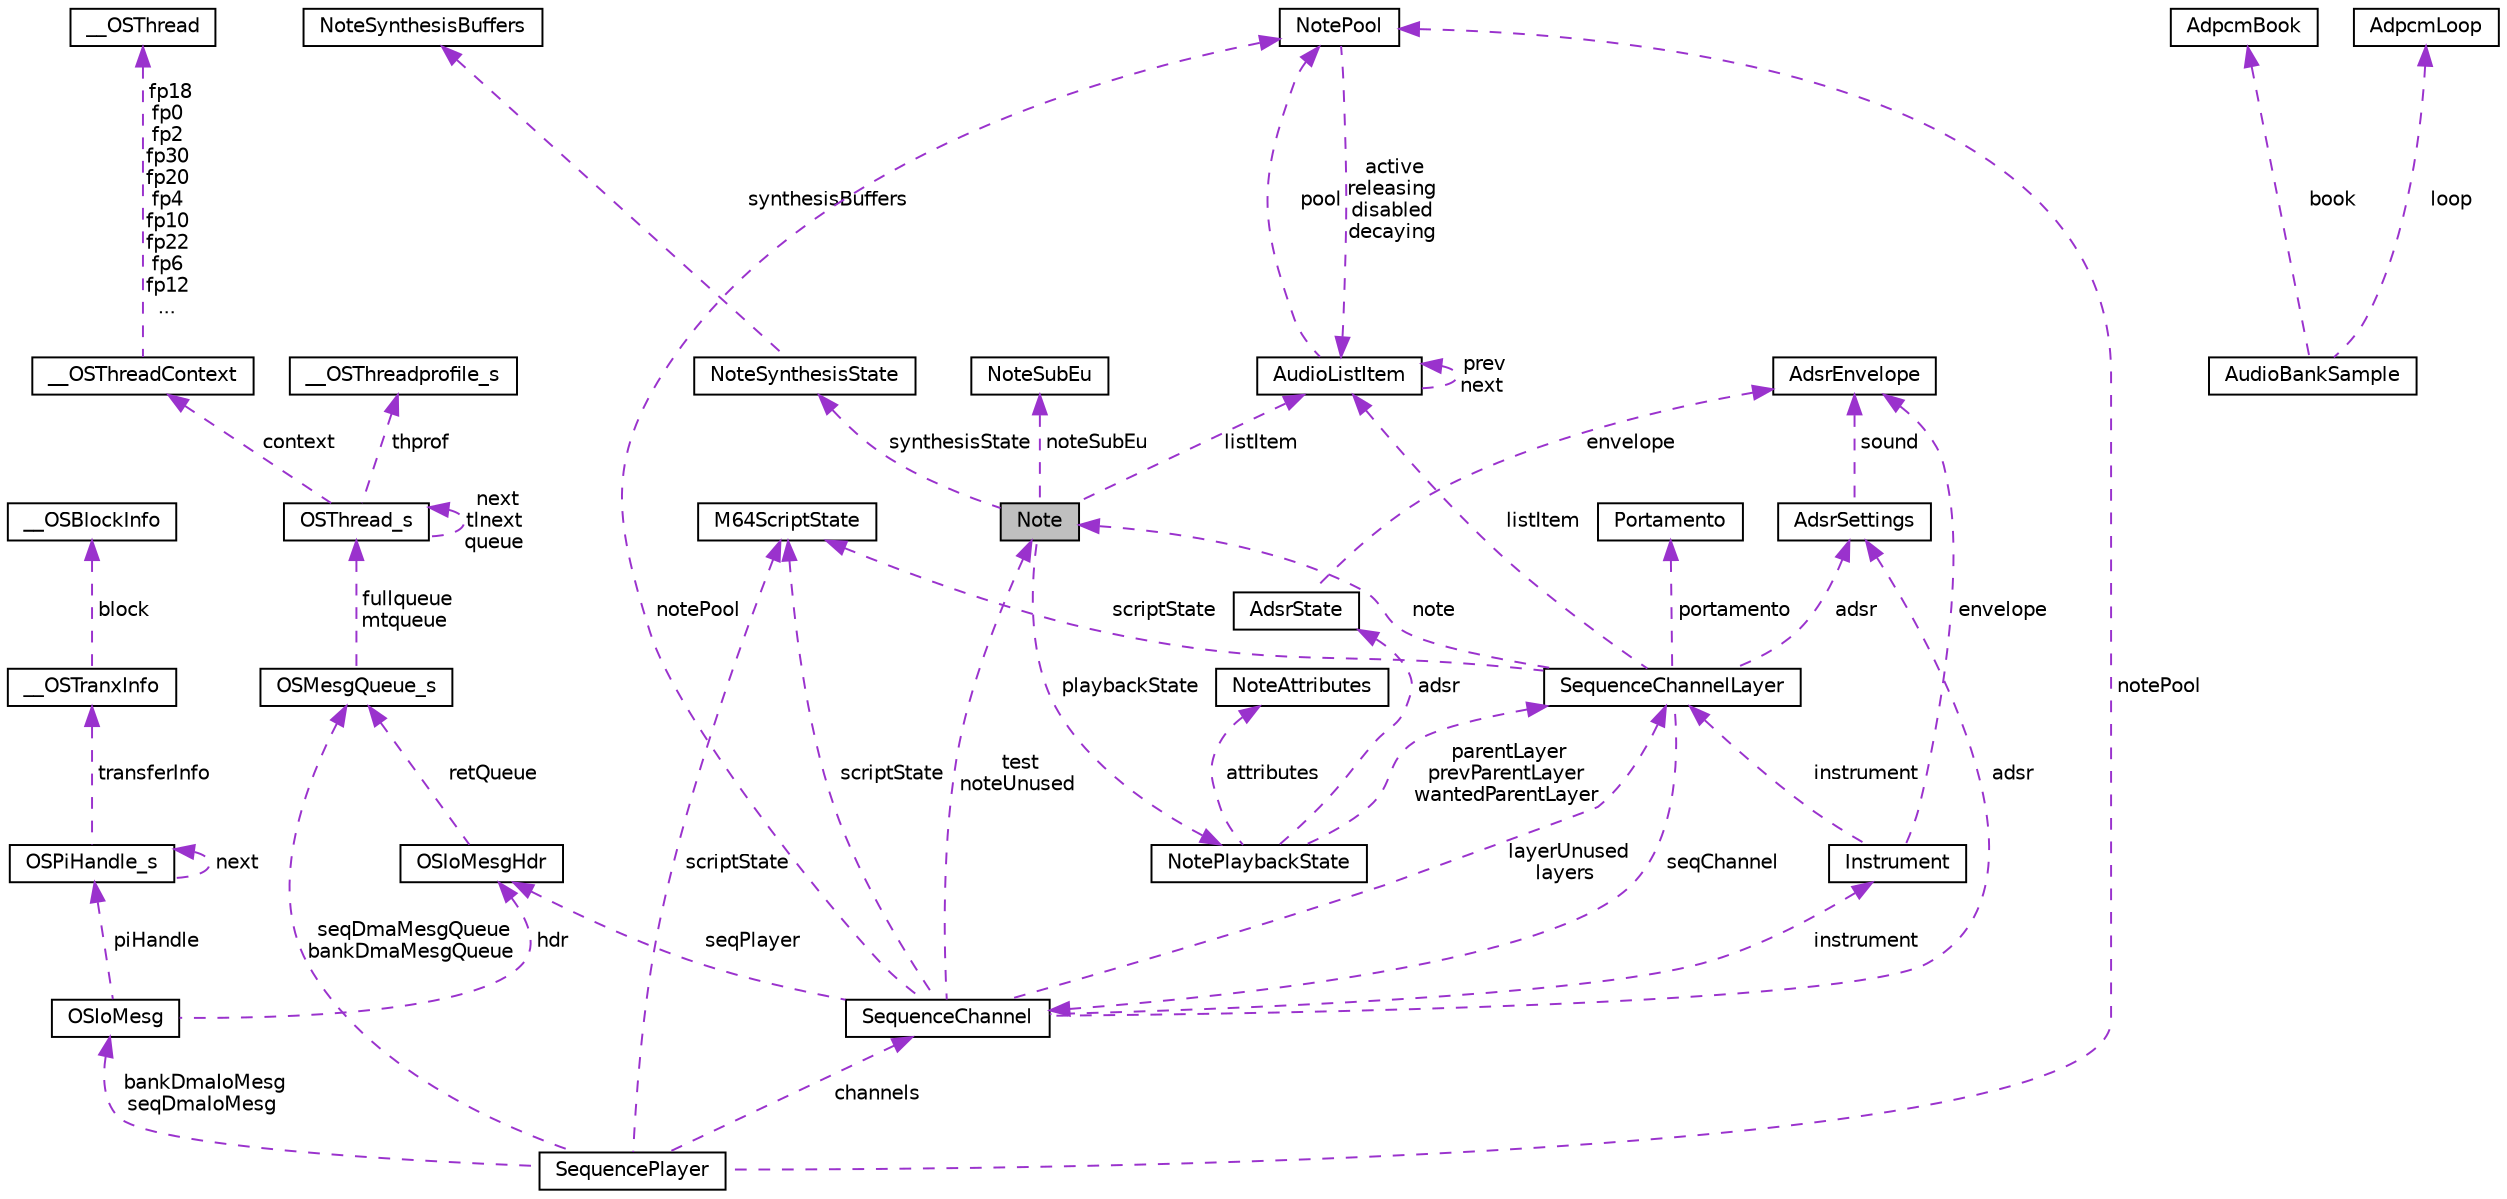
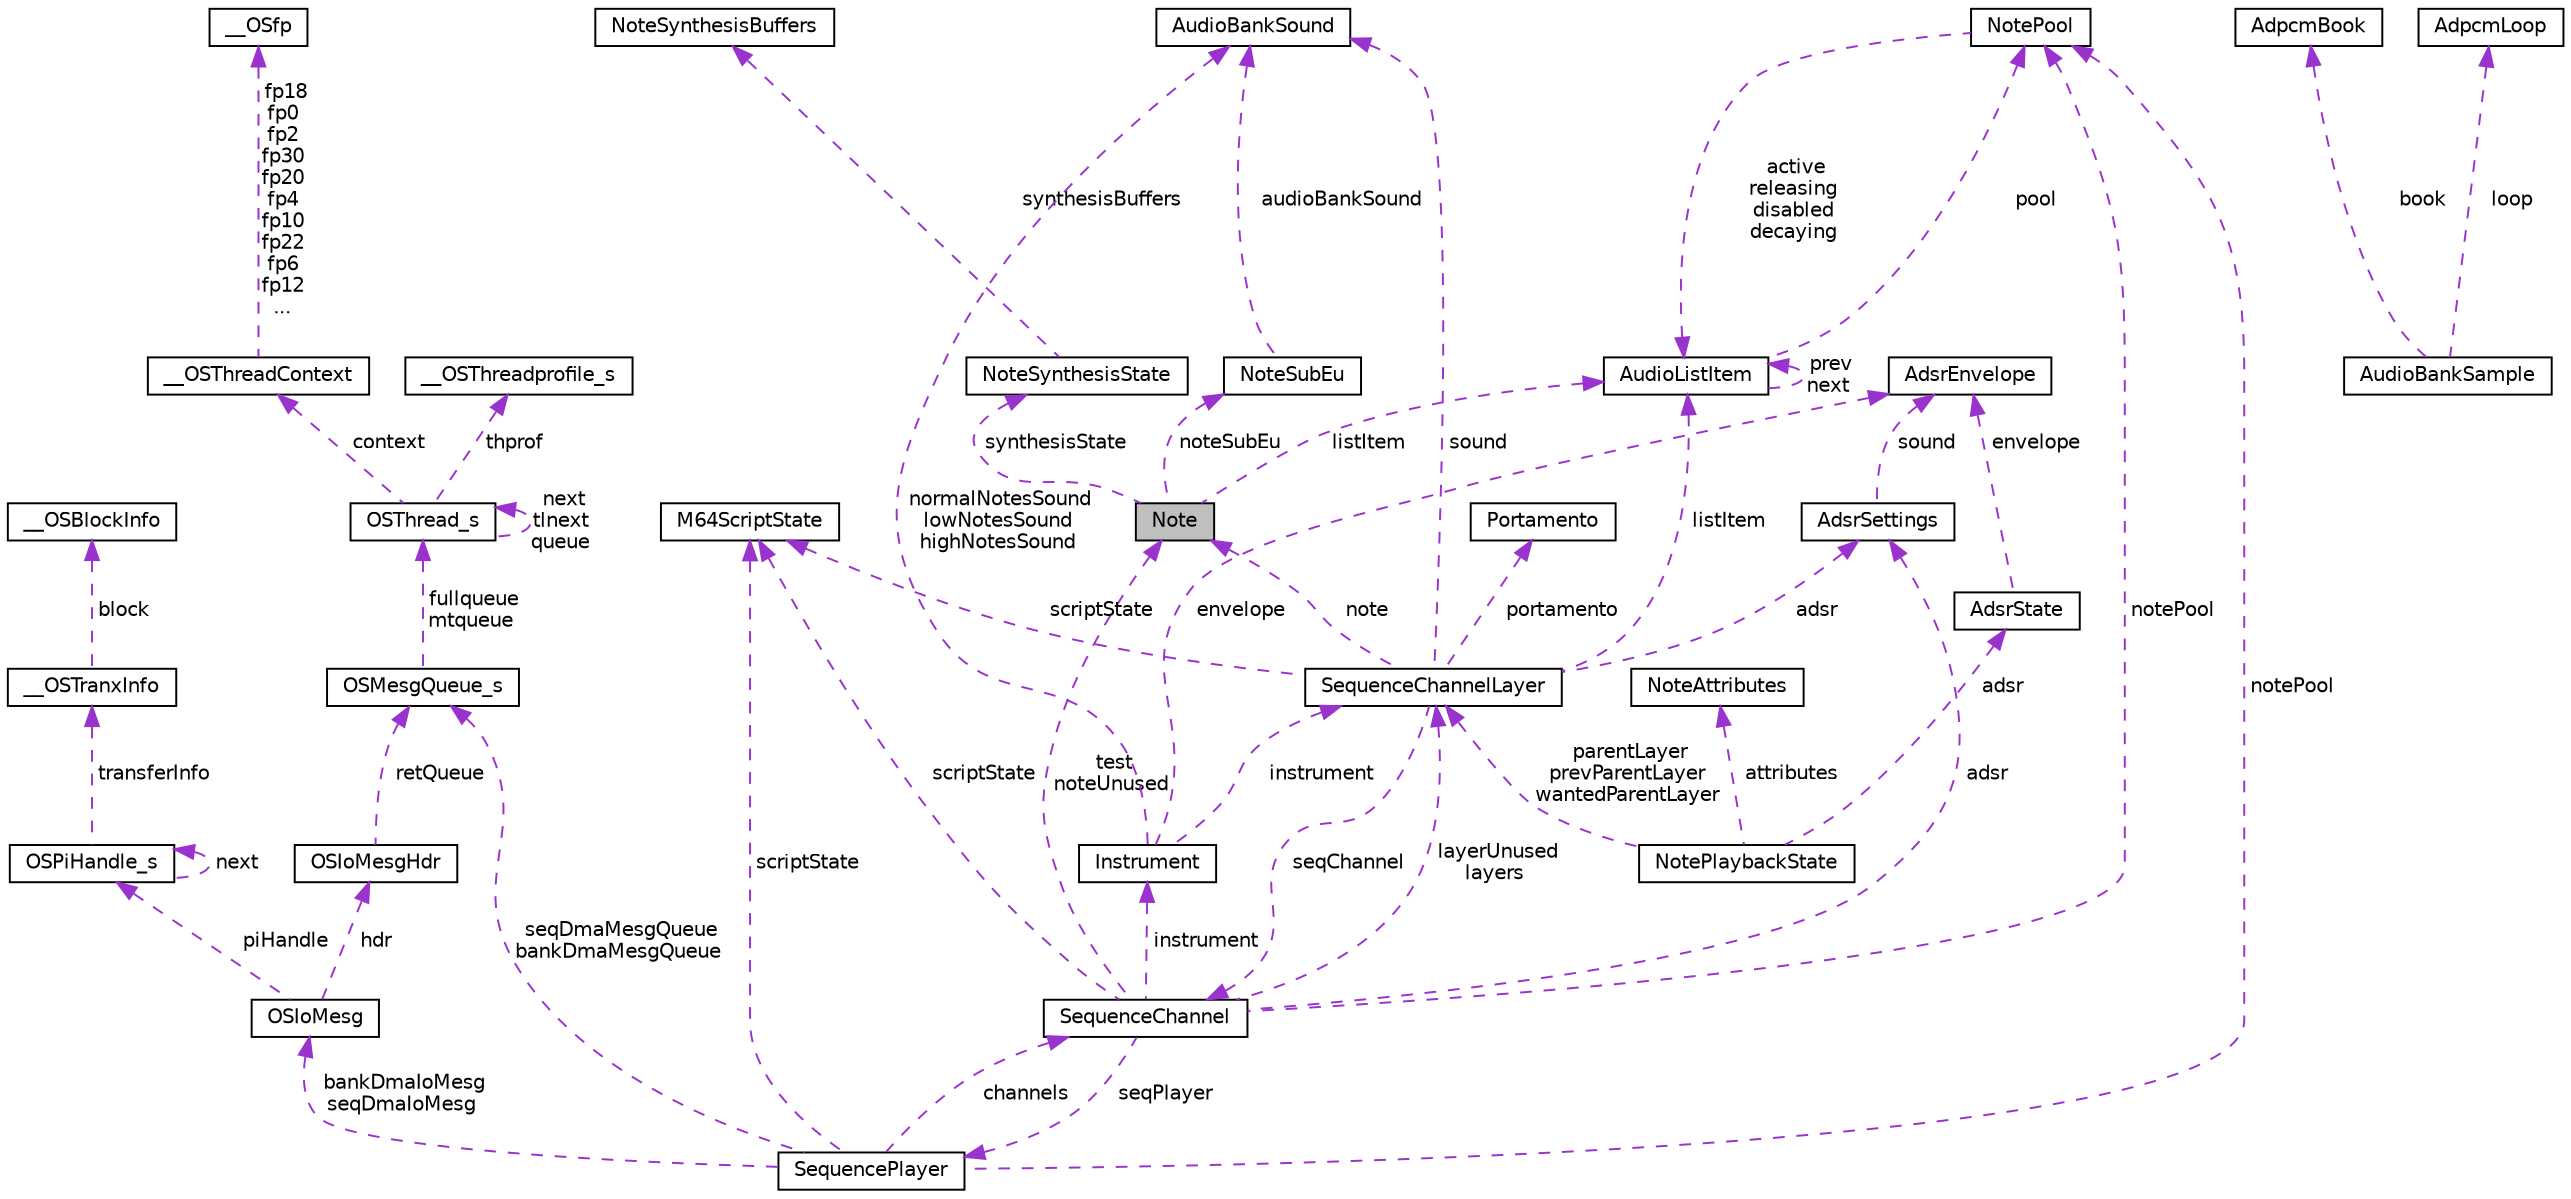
node "__OSThread": label "__OSThread" -> "__OSfp"
node "AudioBankSound": added
edge "Note" -> "NotePlaybackState": removed, label "playbackState"
edge "SequenceChannel" -> "OSIoMesgHdr": now "SequenceChannel" -> "SequencePlayer"
